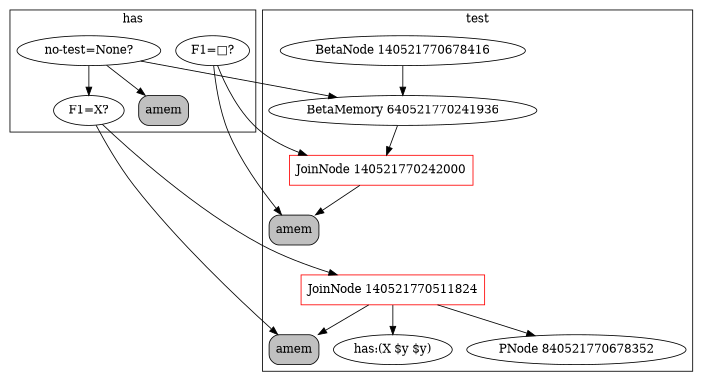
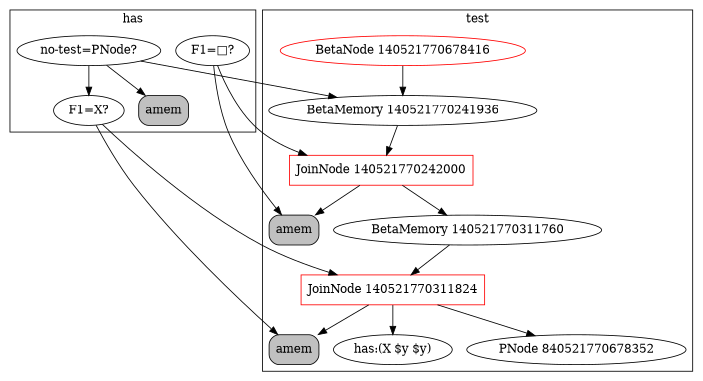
node "no-test=None?": label "no-test=None?" -> "no-test=PNode?"
node "BetaNode 140521770678416": color black -> red
node "BetaMemory 640521770241936": label "BetaMemory 640521770241936" -> "BetaMemory 140521770241936"
node "BetaMemory 140521770311760": added
node "JoinNode 140521770511824": label "JoinNode 140521770511824" -> "JoinNode 140521770311824"
